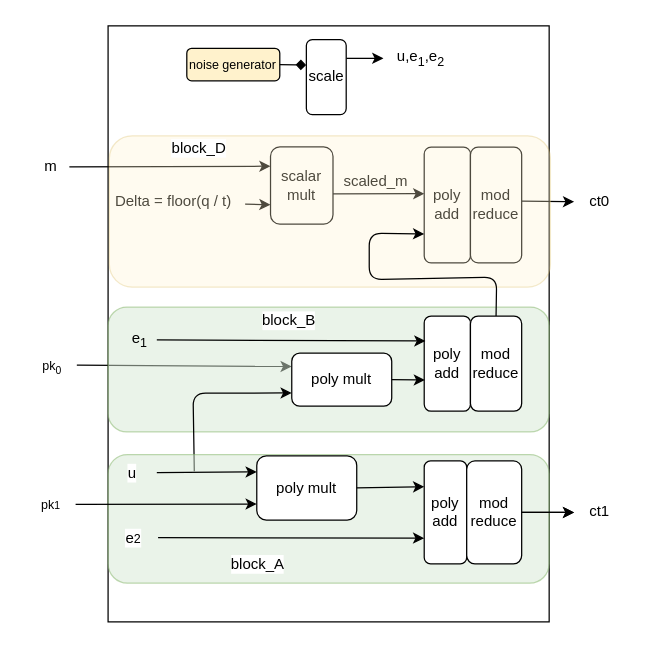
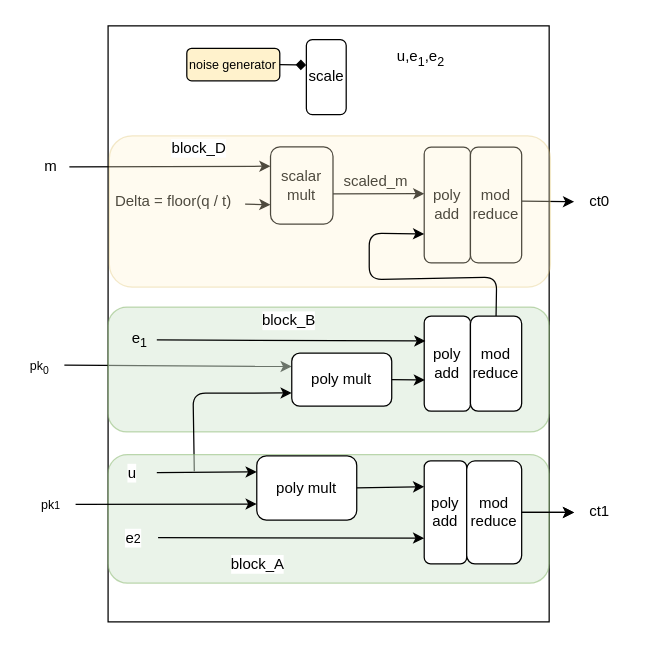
edge "scale" -> "u,e1,e2": removed
node "pk0": moved (52, 365) -> (39, 365)
